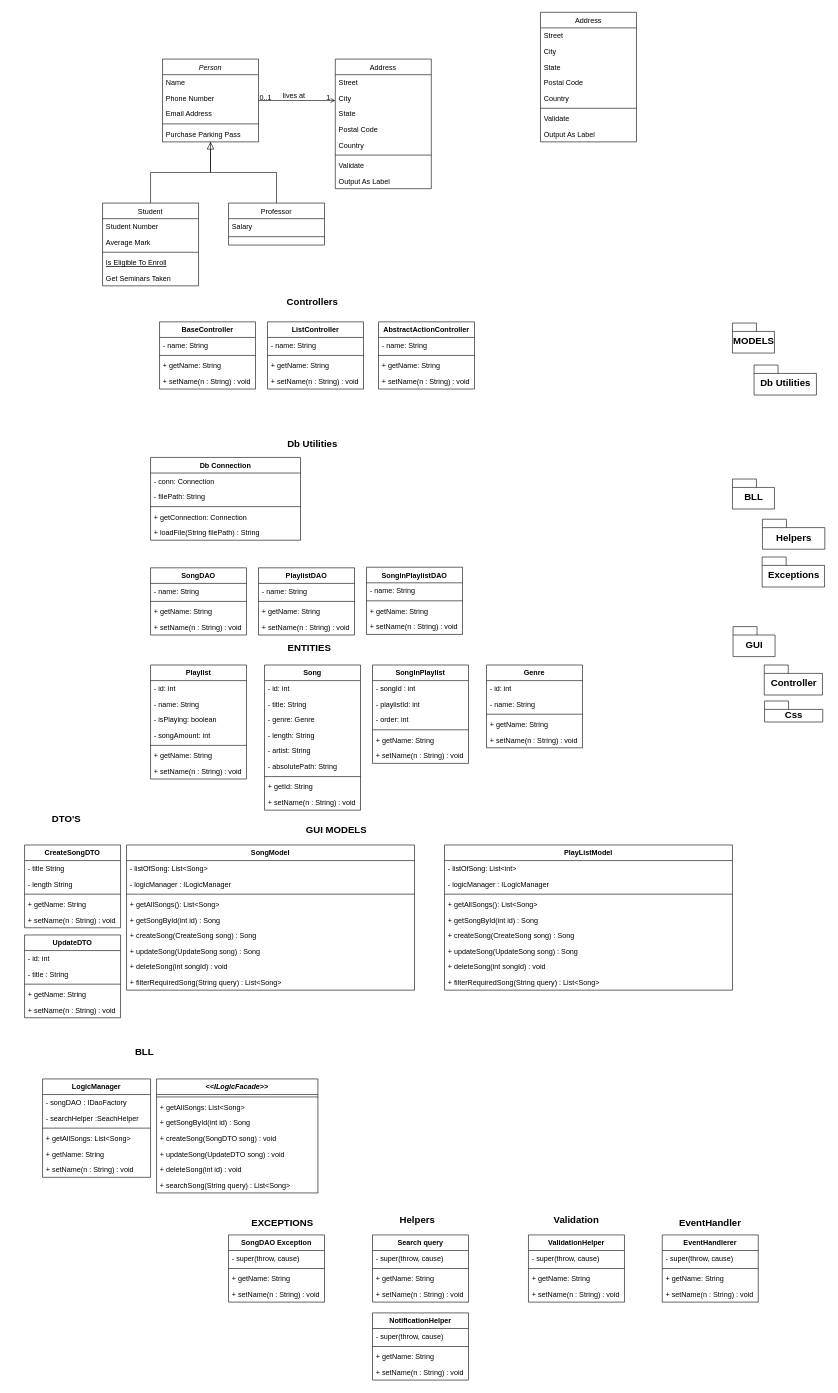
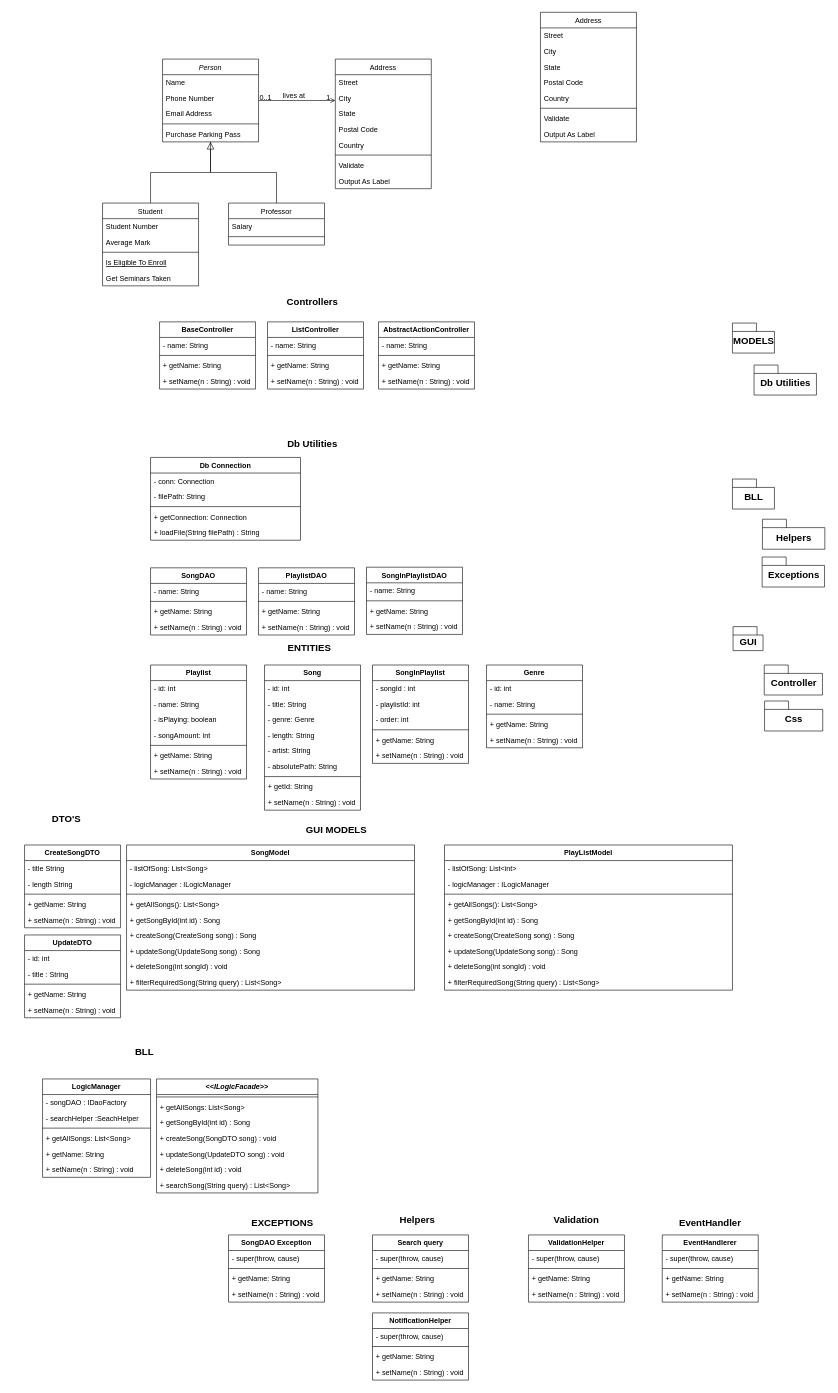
node "GUI": size 42x30 -> 30x24
node "Css": size 58x21 -> 58x30
